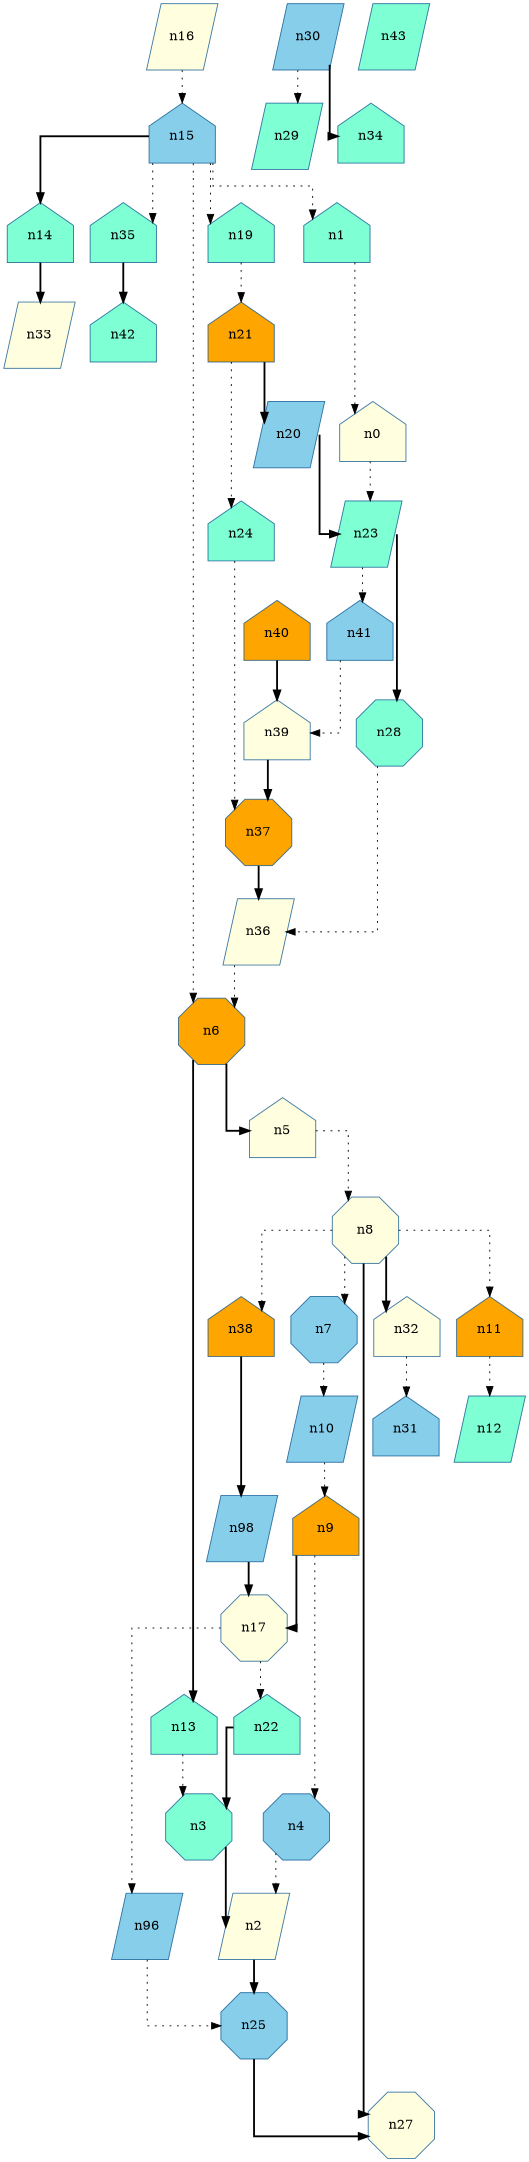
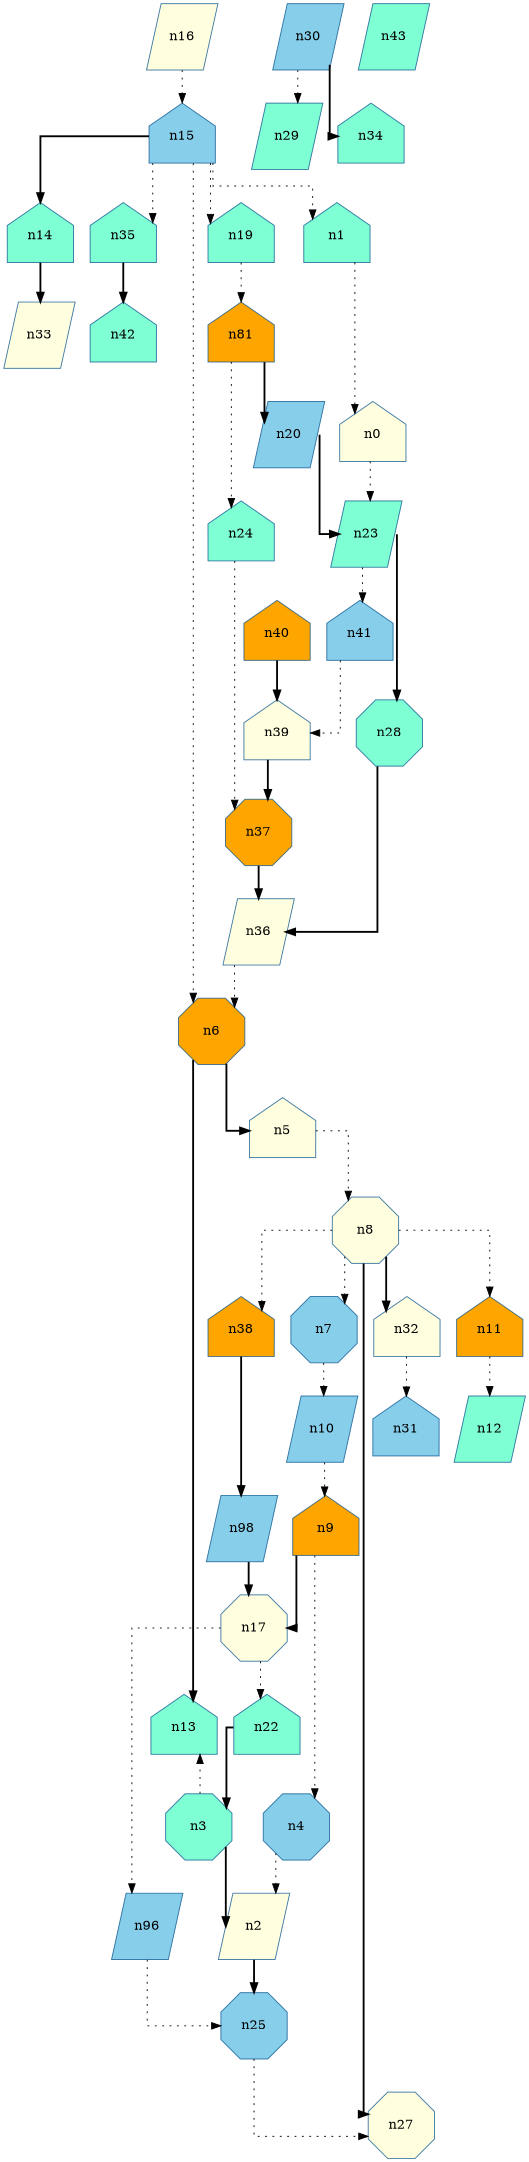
node "n21": label "n21" -> "n81"
edge "n28" -> "n36": style dotted -> bold
edge "n13" -> "n3": reversed
edge "n25" -> "n27": style bold -> dotted
